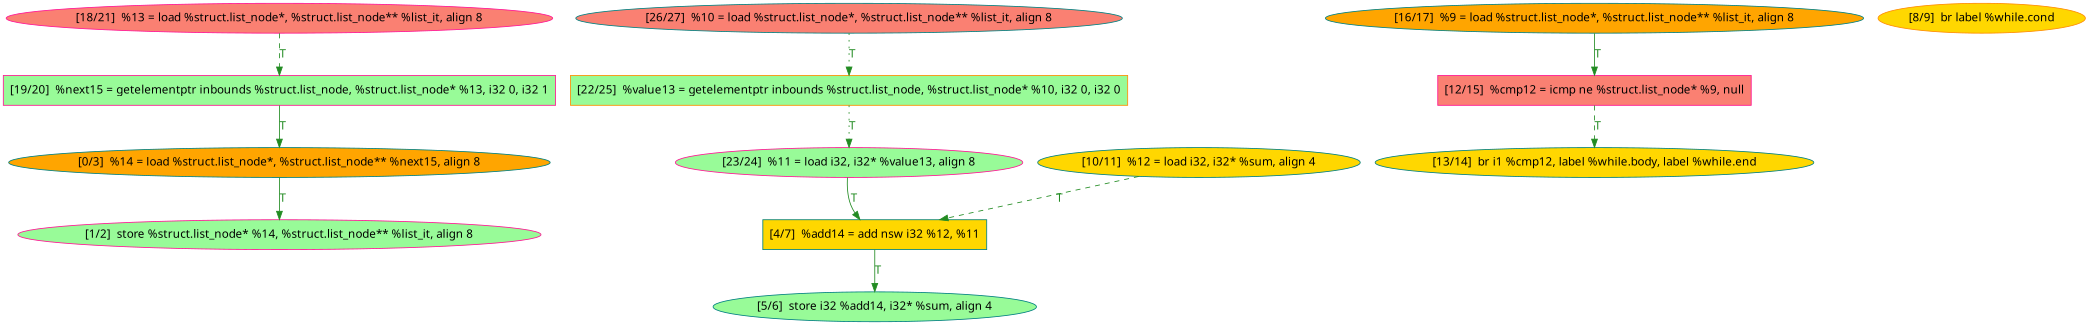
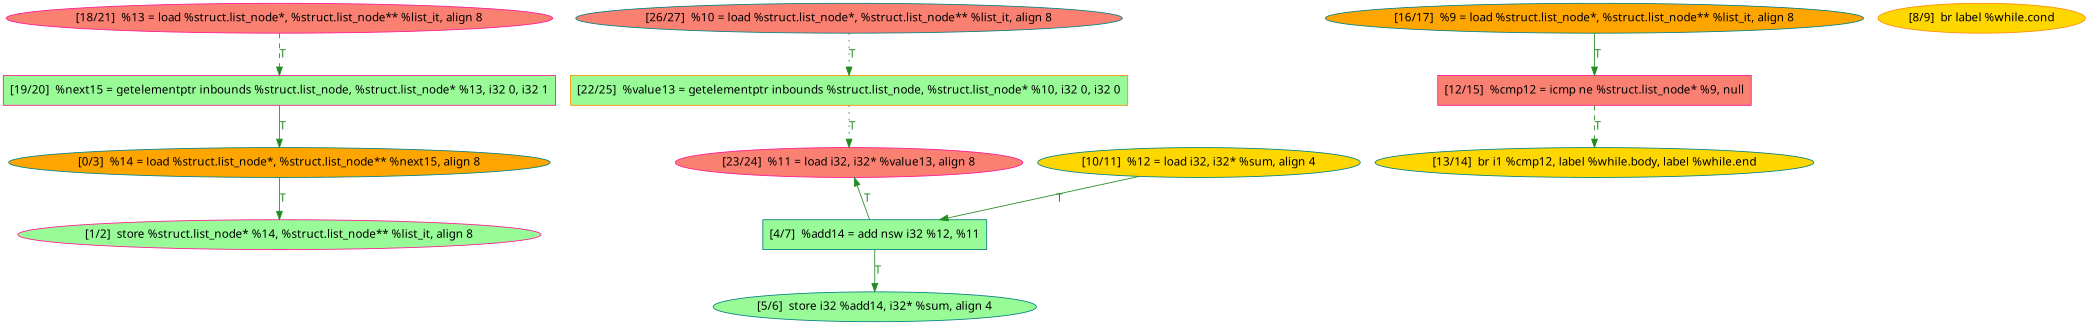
node "[23/24]  %11 = load i32, i32* %value13, align 8": fillcolor palegreen -> salmon
edge "[23/24]  %11 = load i32, i32* %value13, align 8" -> "[4/7]  %add14 = add nsw i32 %12, %11": reversed
edge "[10/11]  %12 = load i32, i32* %sum, align 4" -> "[4/7]  %add14 = add nsw i32 %12, %11": style dashed -> solid
node "[4/7]  %add14 = add nsw i32 %12, %11": fillcolor gold -> palegreen
